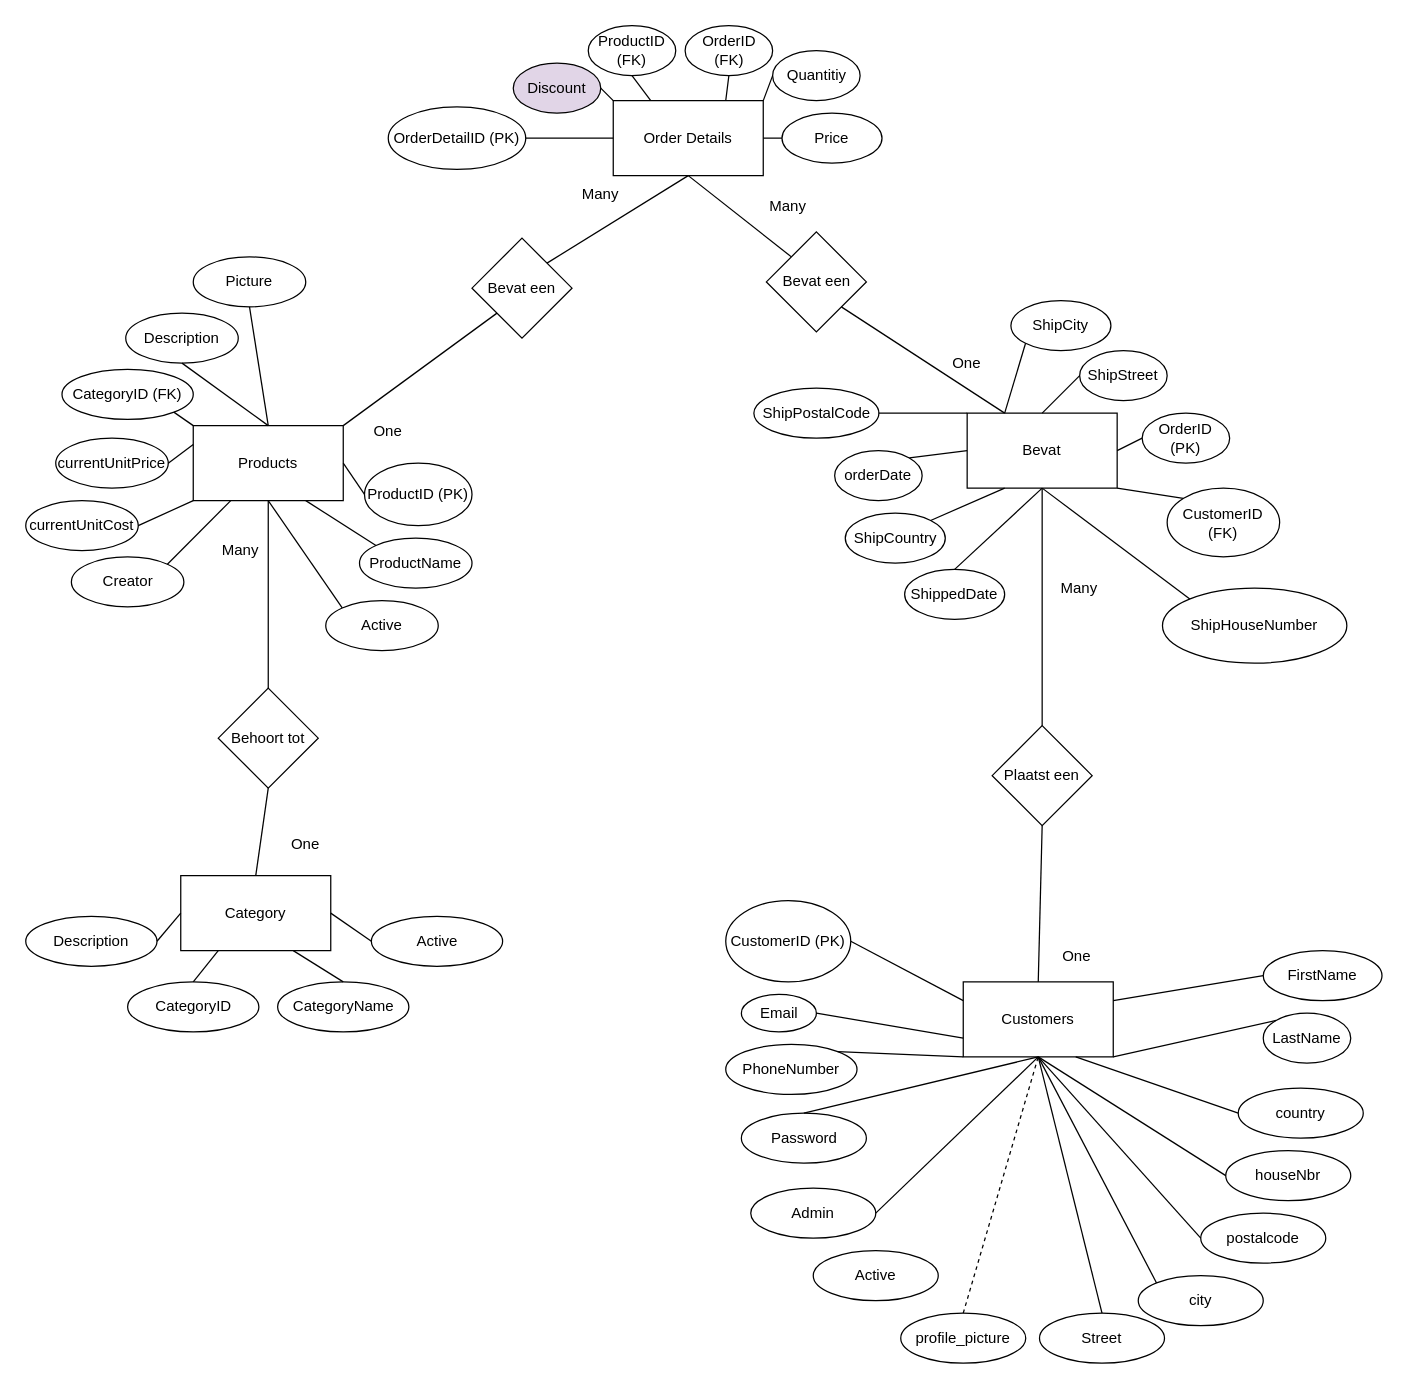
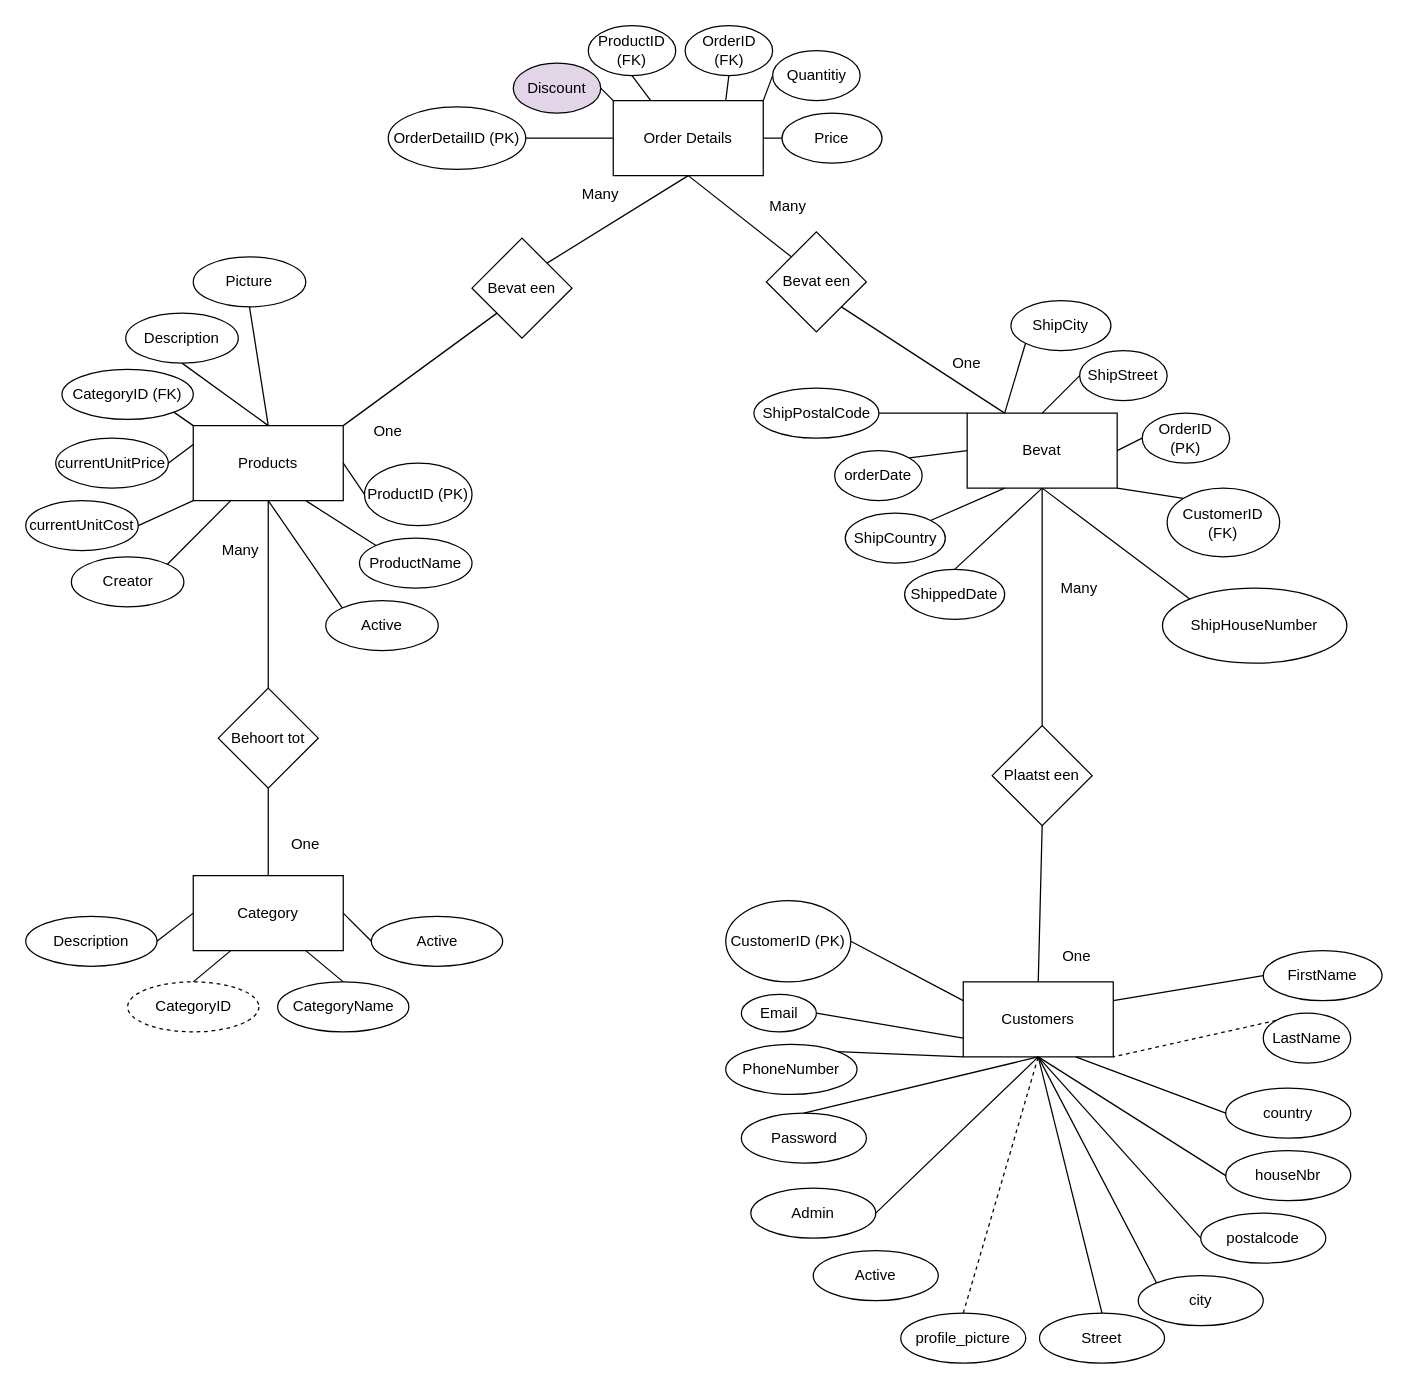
node "Category": moved (256, 913) -> (268, 913)
node "CategoryID": style solid -> dashed
edge "Customers" -- "LastName": style solid -> dashed
node "country": moved (1301, 1113) -> (1288, 1113)
